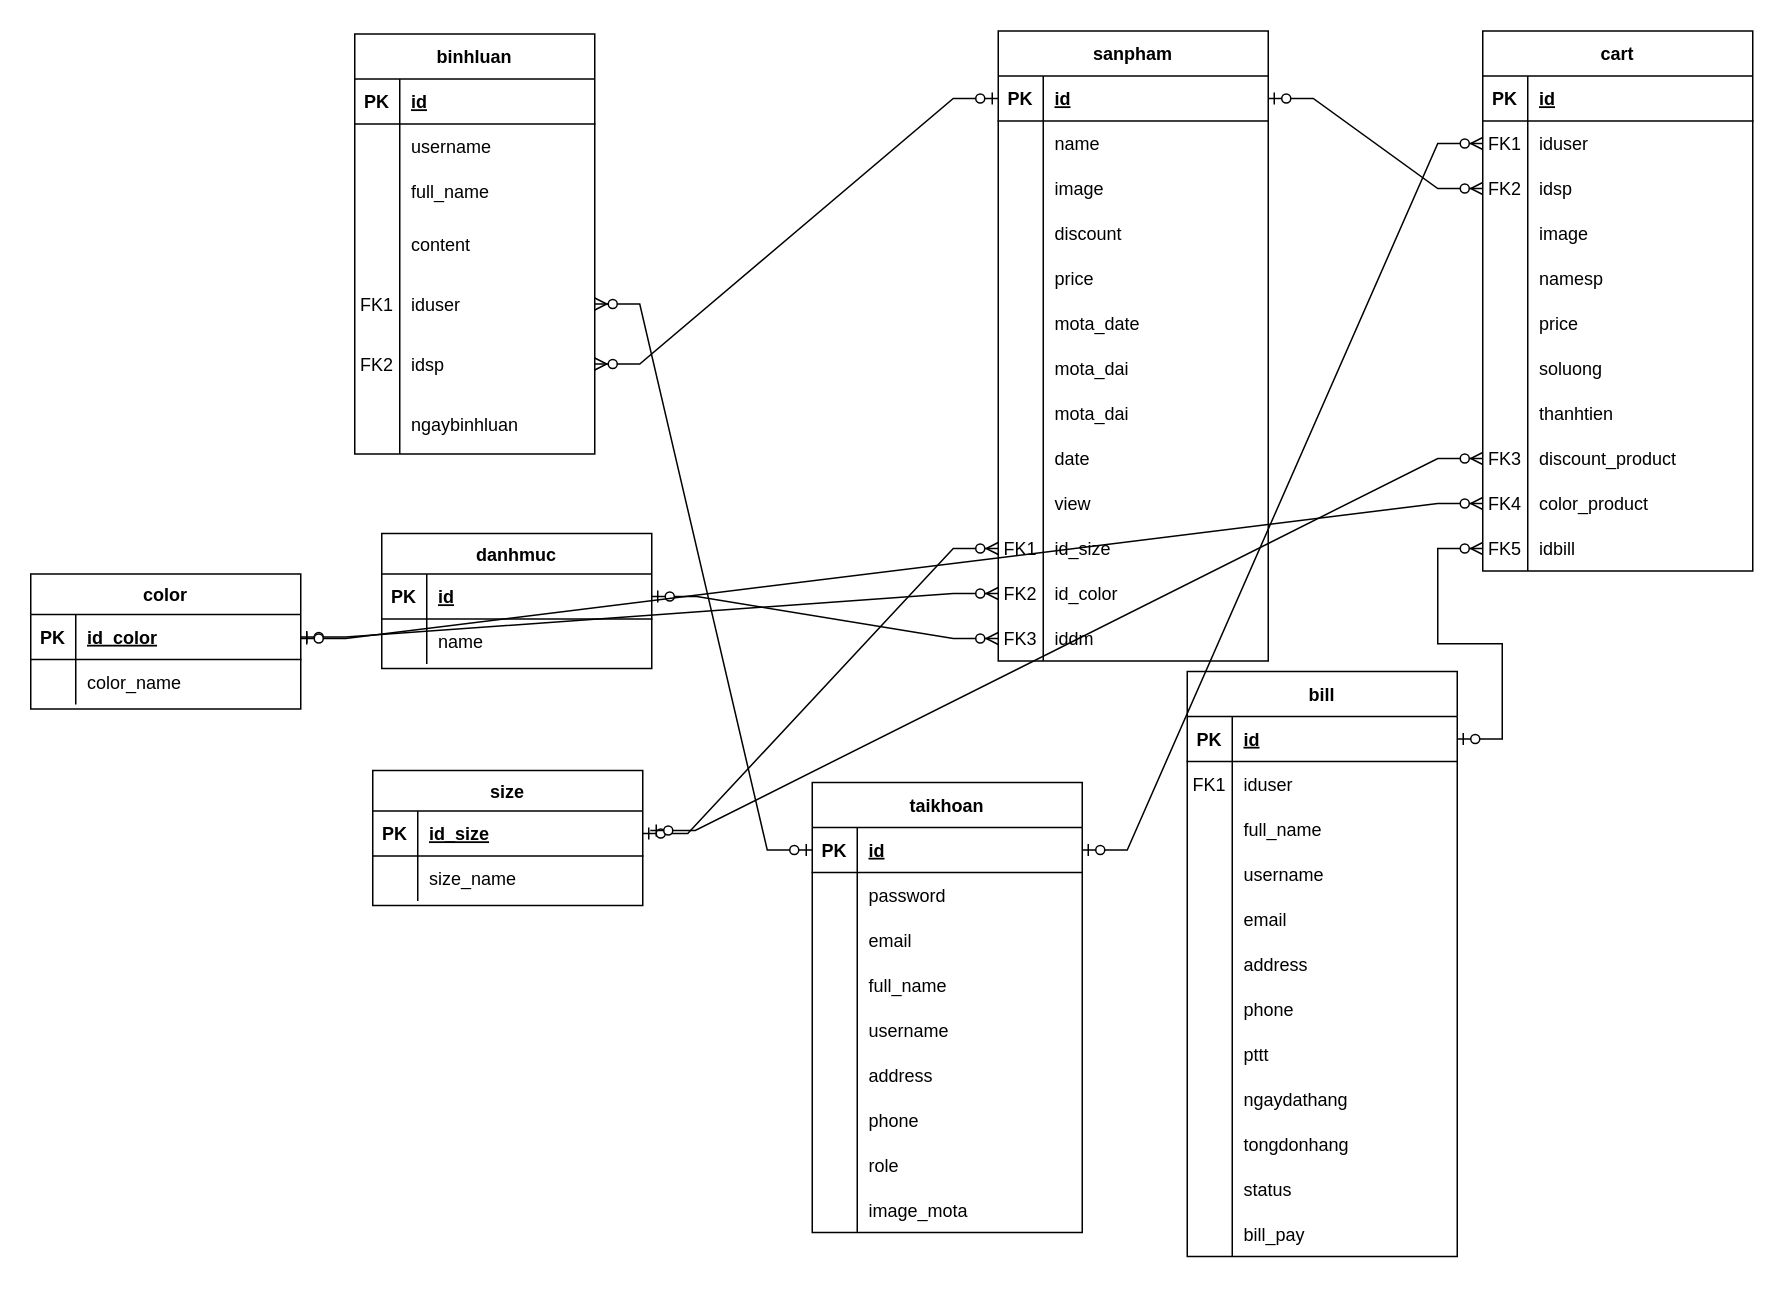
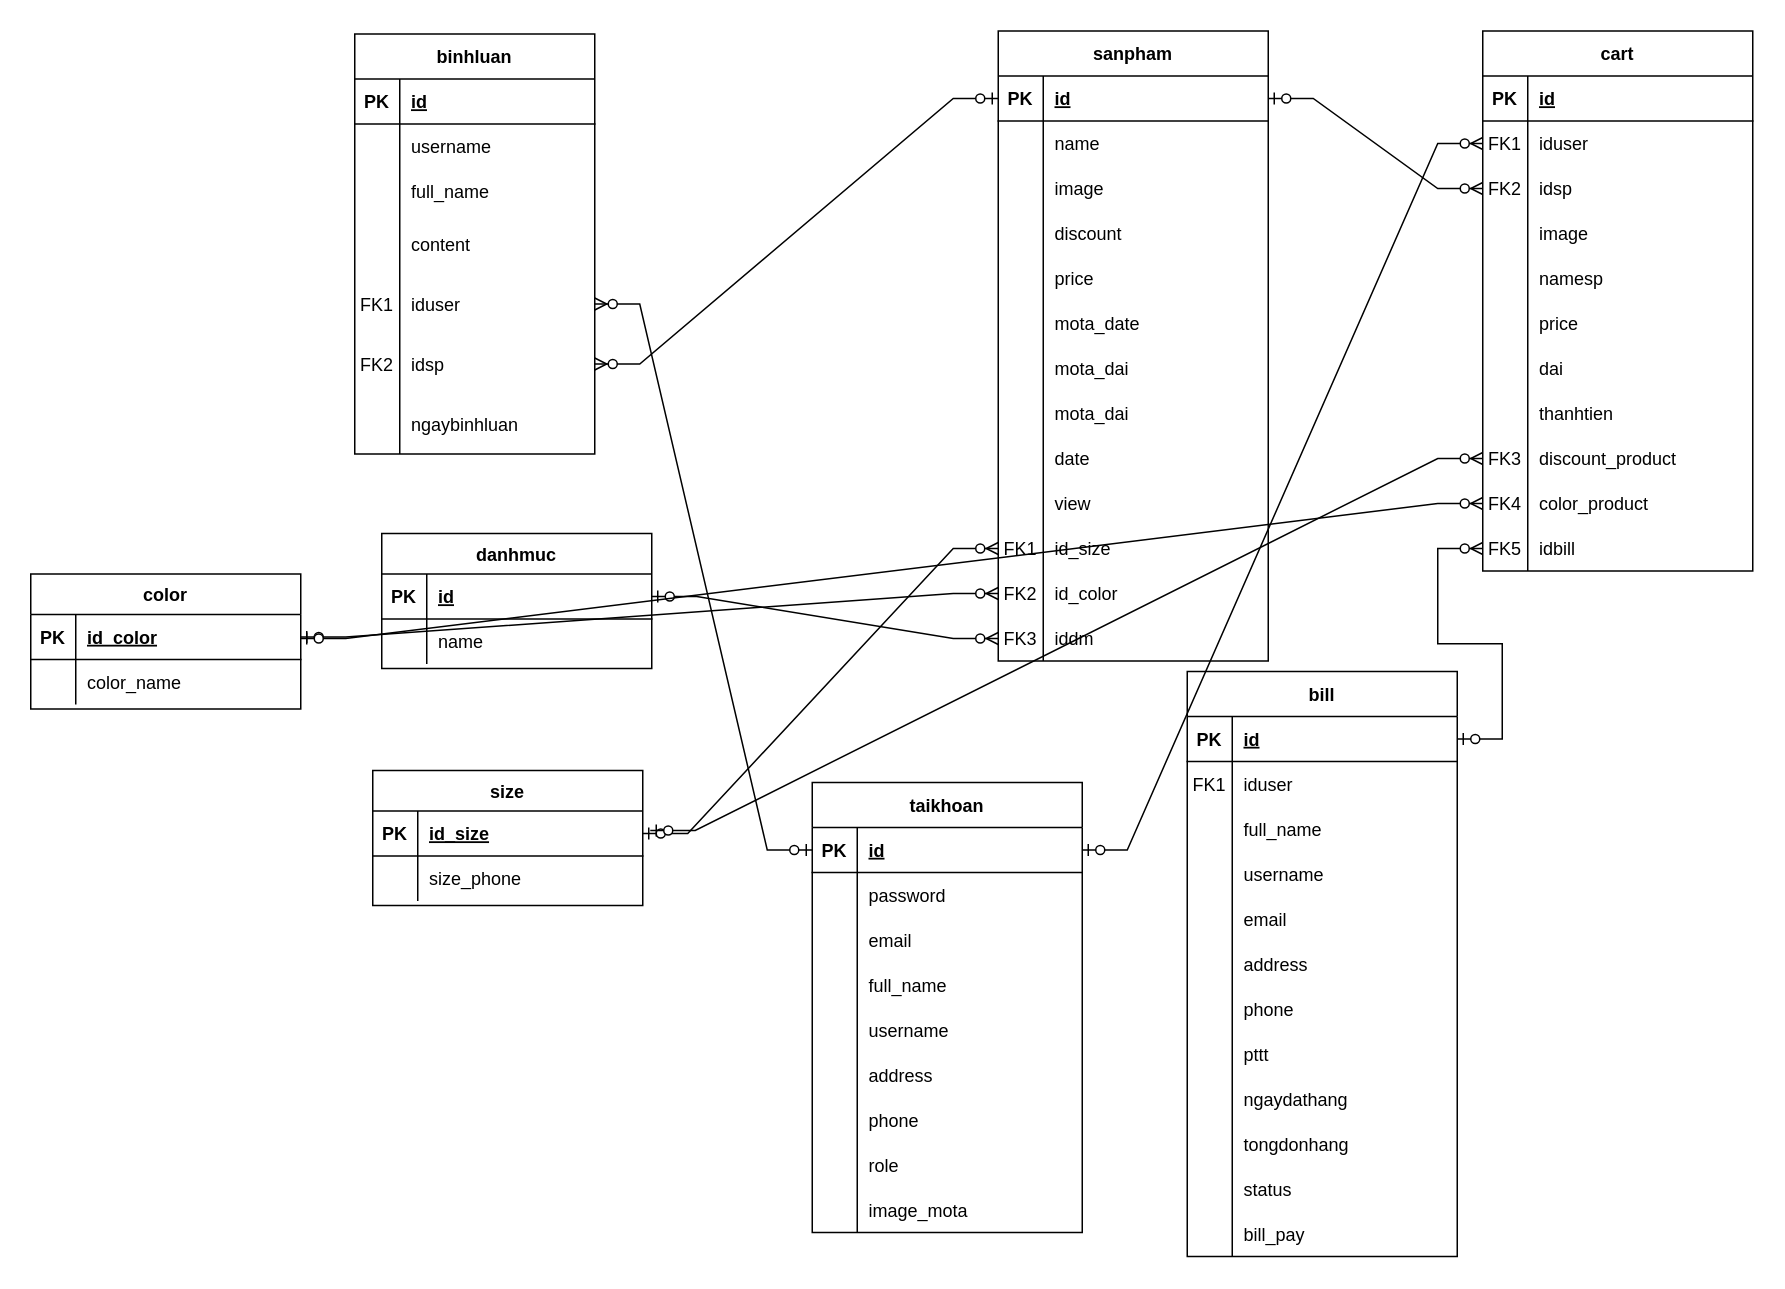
node "soluong": label "soluong" -> "dai"
node "size_name": label "size_name" -> "size_phone"
